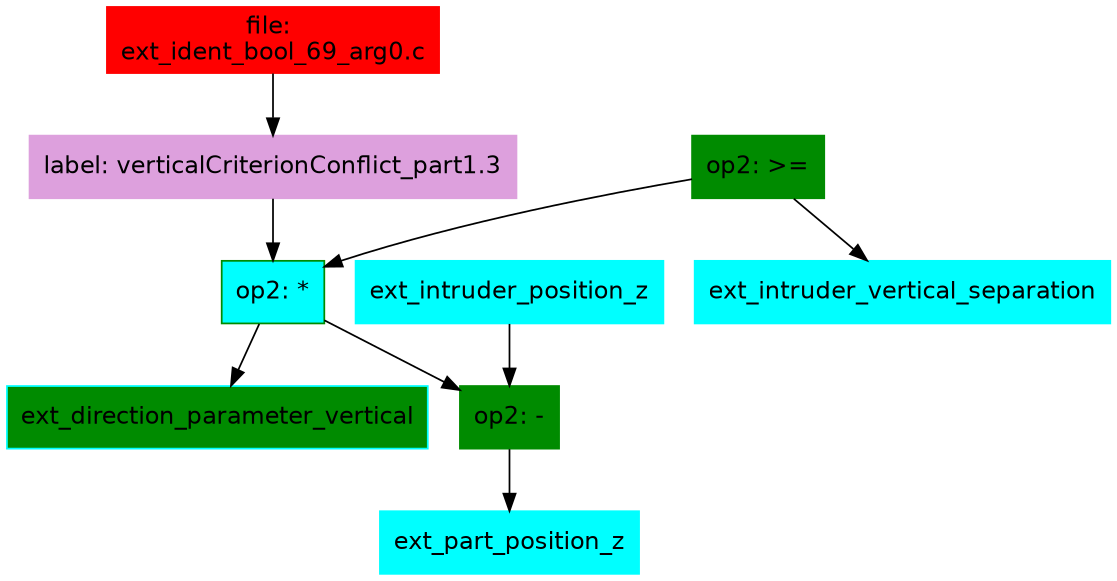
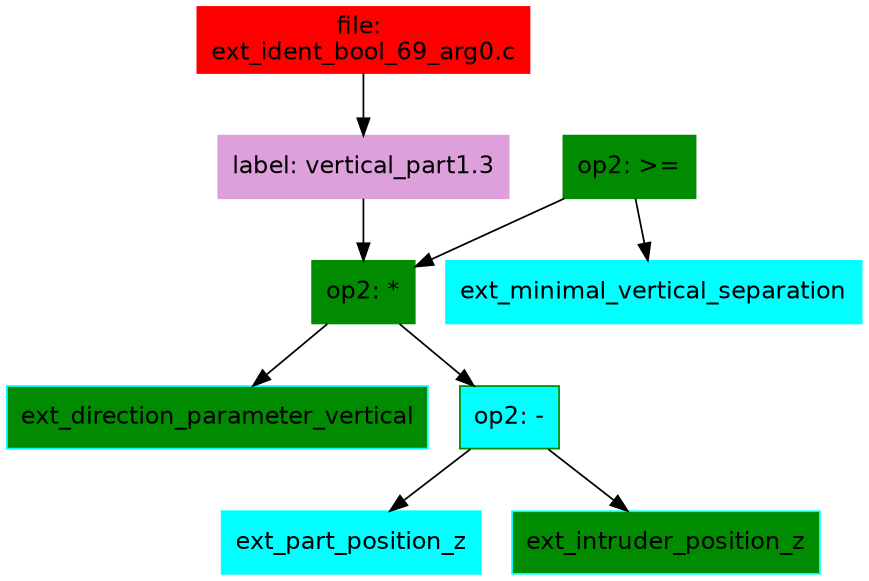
node "label: verticalCriterionConflict_part1.3": label "label: verticalCriterionConflict_part1.3" -> "label: vertical_part1.3"
node "op2: *": fillcolor cyan1 -> green4
node "ext_intruder_position_z": fillcolor cyan1 -> green4
node "ext_intruder_vertical_separation": label "ext_intruder_vertical_separation" -> "ext_minimal_vertical_separation"
edge "ext_intruder_position_z" -> "op2: -": reversed
node "op2: -": fillcolor green4 -> cyan1
